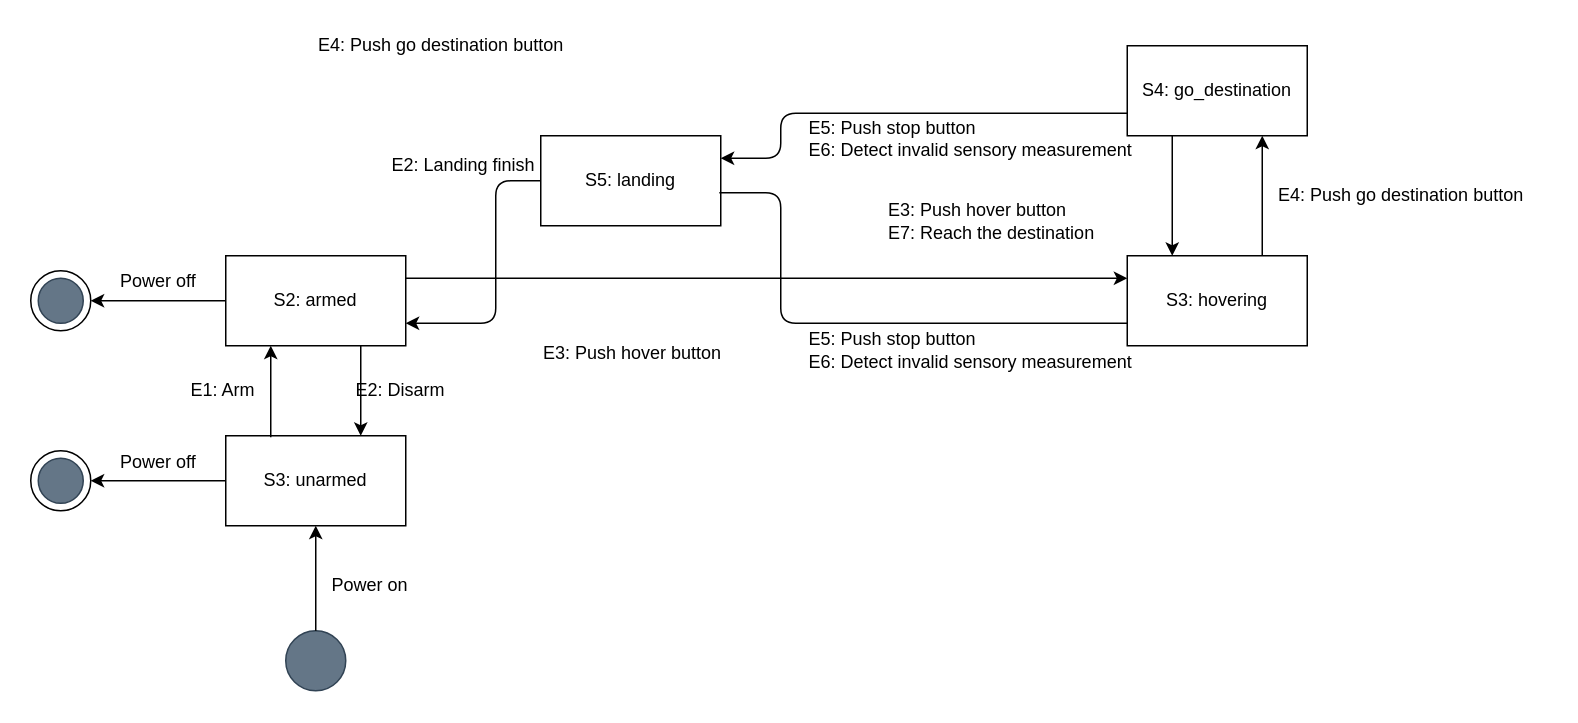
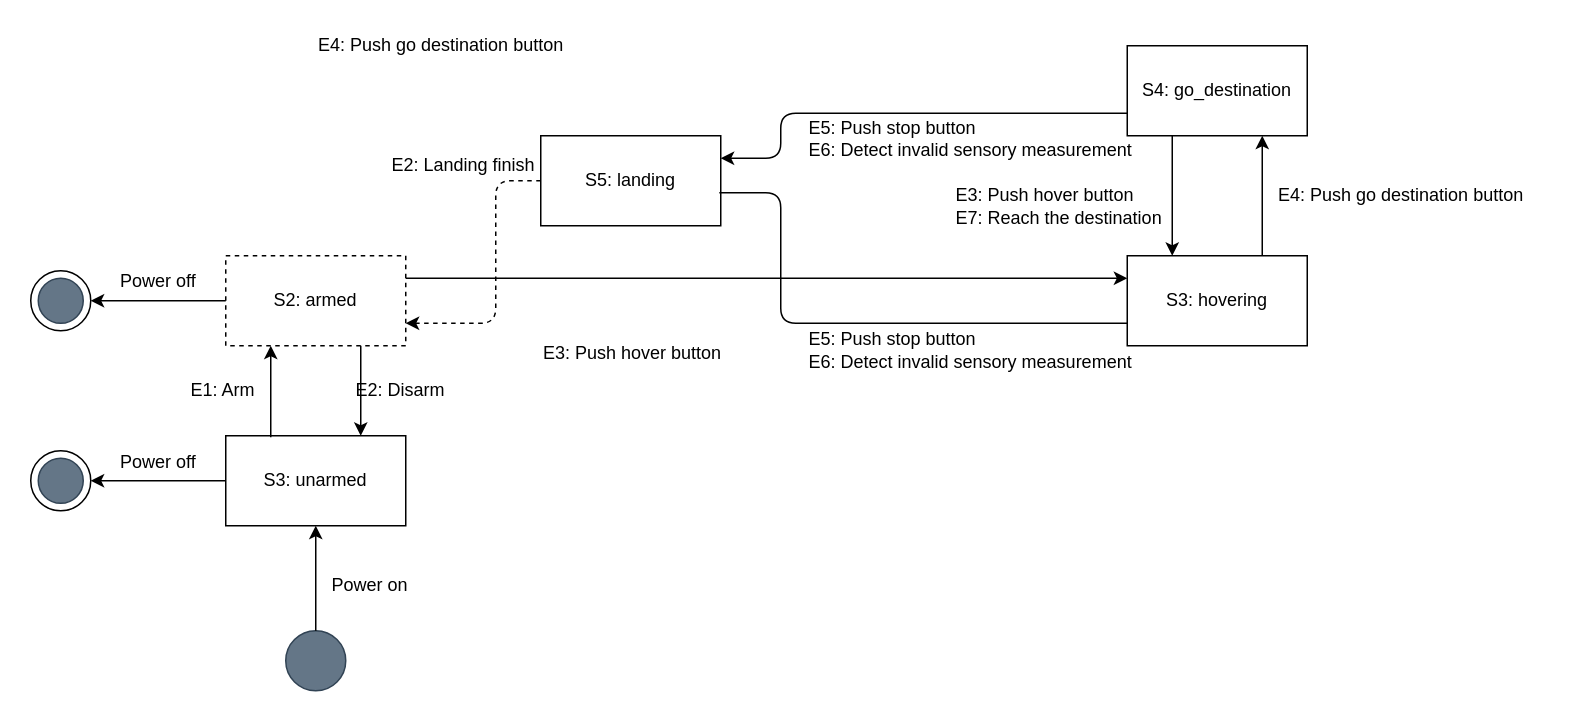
node "E3: Push hover button E7: Reach the destination": moved (998, 221) -> (1066, 206)
edge "S5: landing" -> "S2: armed": style solid -> dashed
node "S2: armed": style solid -> dashed
